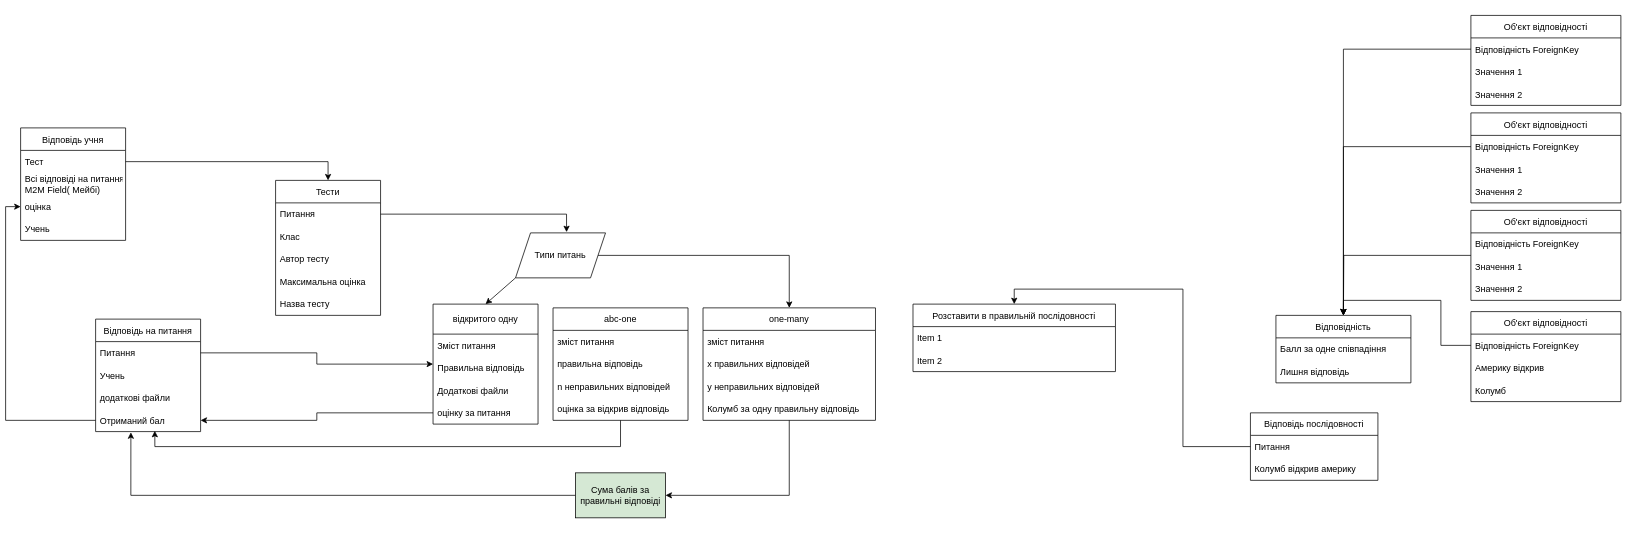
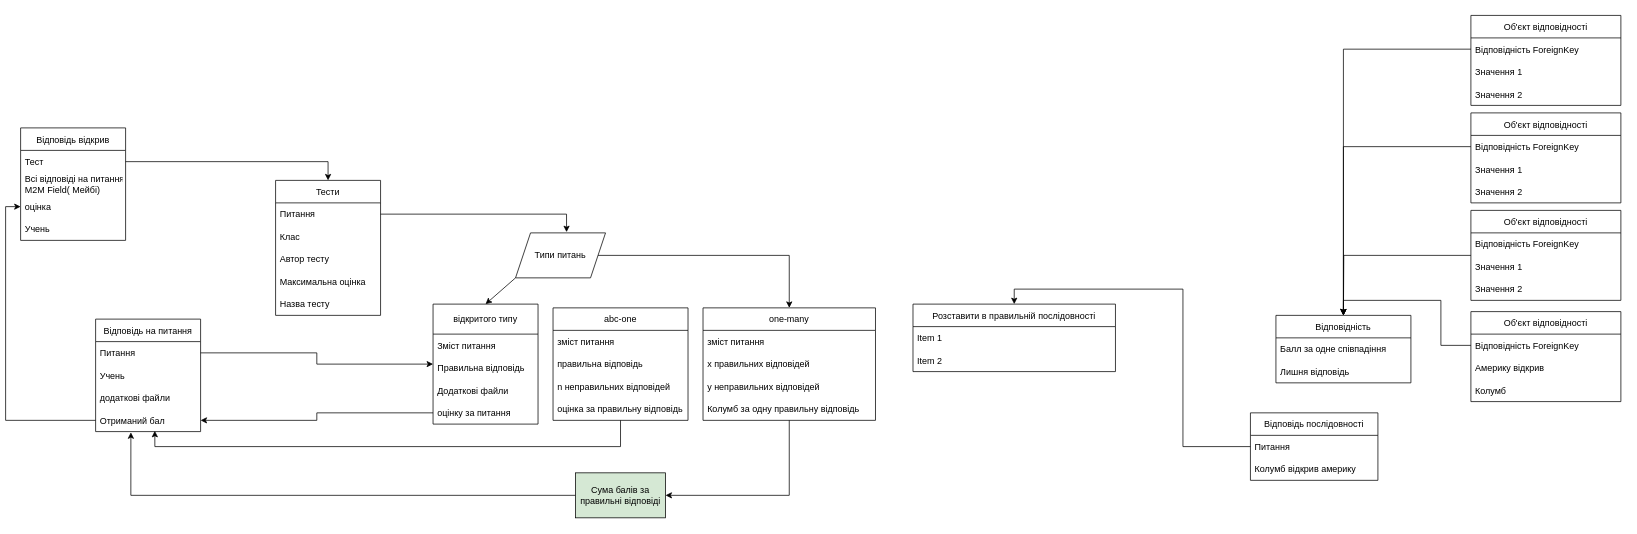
node "Відповідь учня": label "Відповідь учня" -> "Відповідь відкрив"
node "відкритого одну": label "відкритого одну" -> "відкритого типу"
node "оцінка за відкрив відповідь": label "оцінка за відкрив відповідь" -> "оцінка за правильну відповідь"
